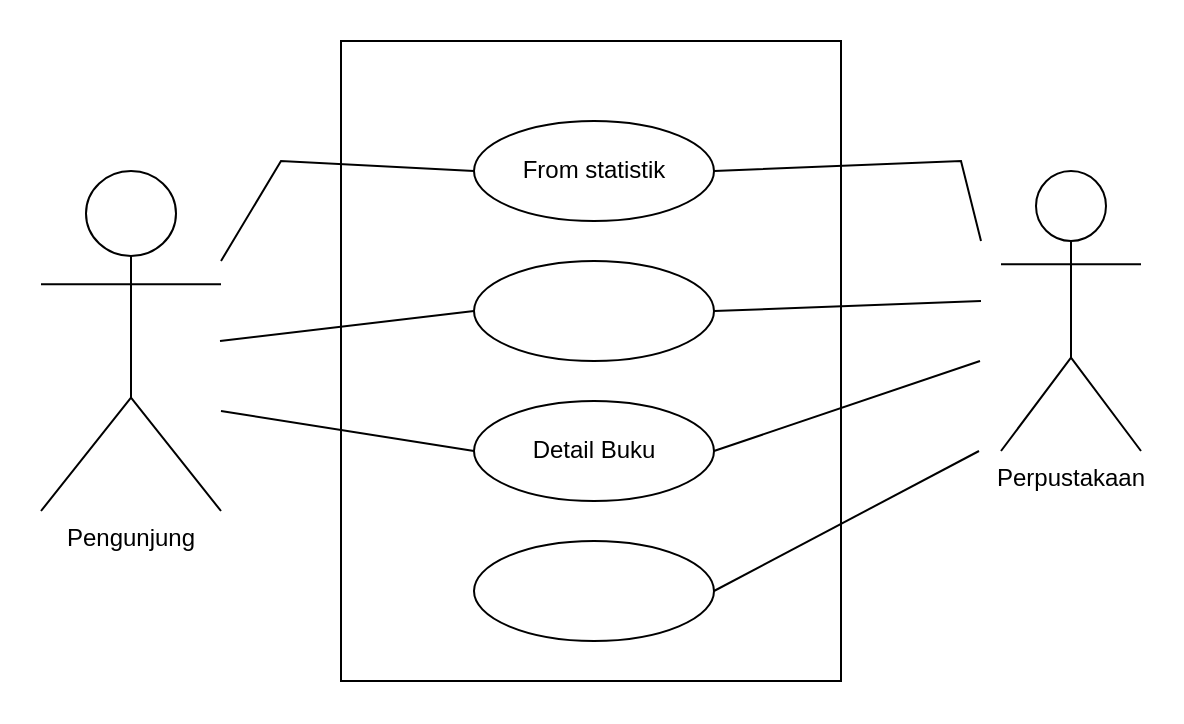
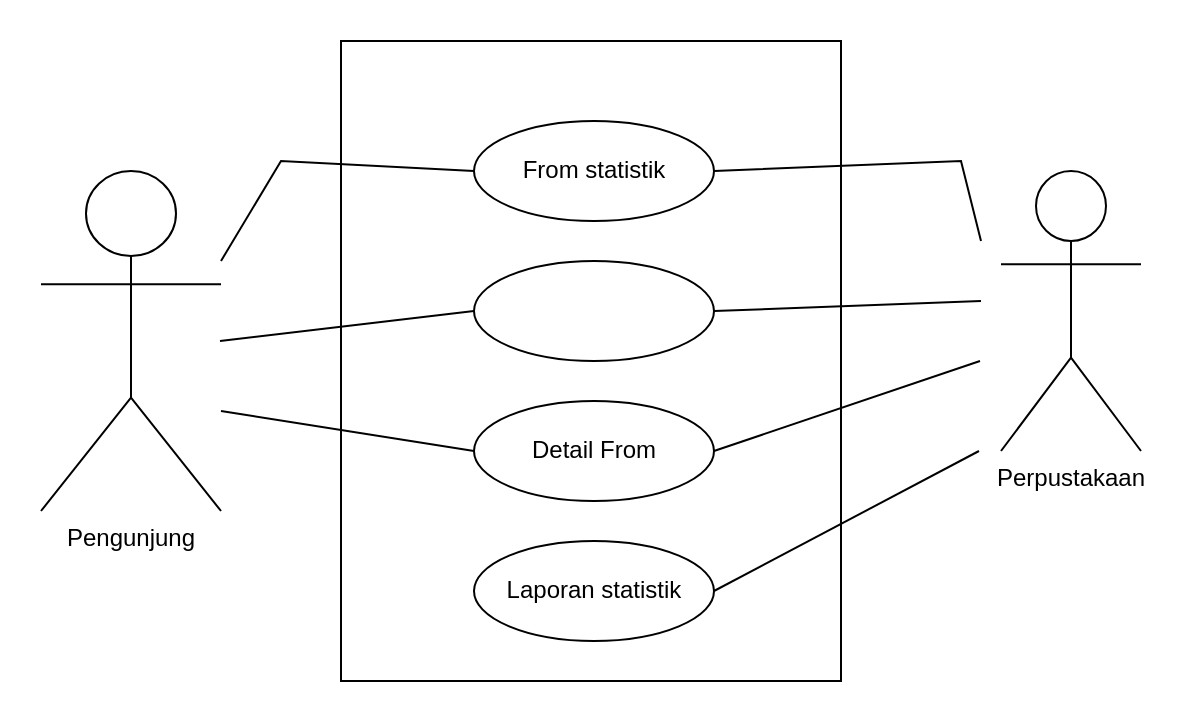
node "Detail Buku": label "Detail Buku" -> "Detail From"
node "Laporan statistik": added
